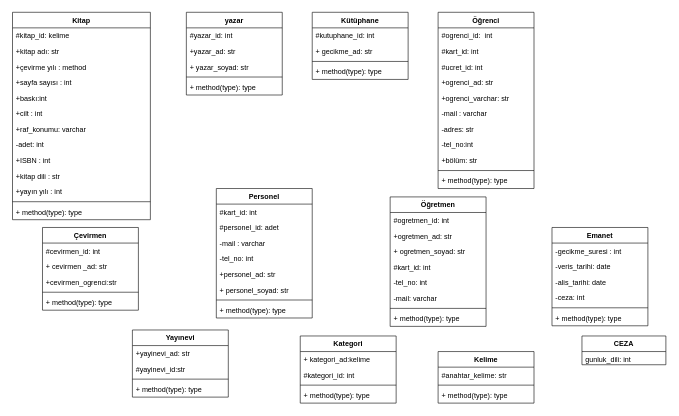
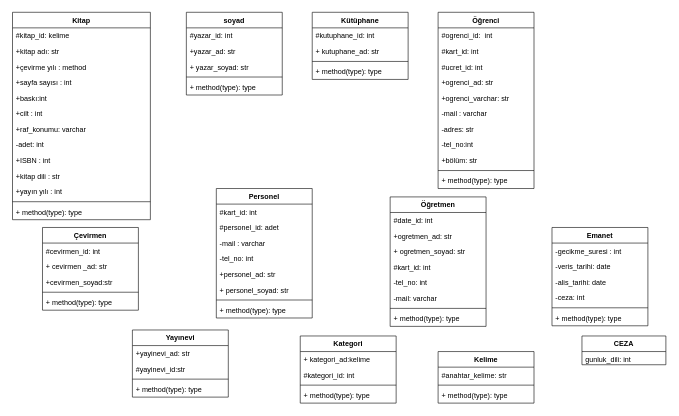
node "yazar": label "yazar" -> "soyad"
node "+ gecikme_ad: str": label "+ gecikme_ad: str" -> "+ kutuphane_ad: str"
node "#ogretmen_id: int": label "#ogretmen_id: int" -> "#date_id: int"
node "+cevirmen_ogrenci:str": label "+cevirmen_ogrenci:str" -> "+cevirmen_soyad:str"
